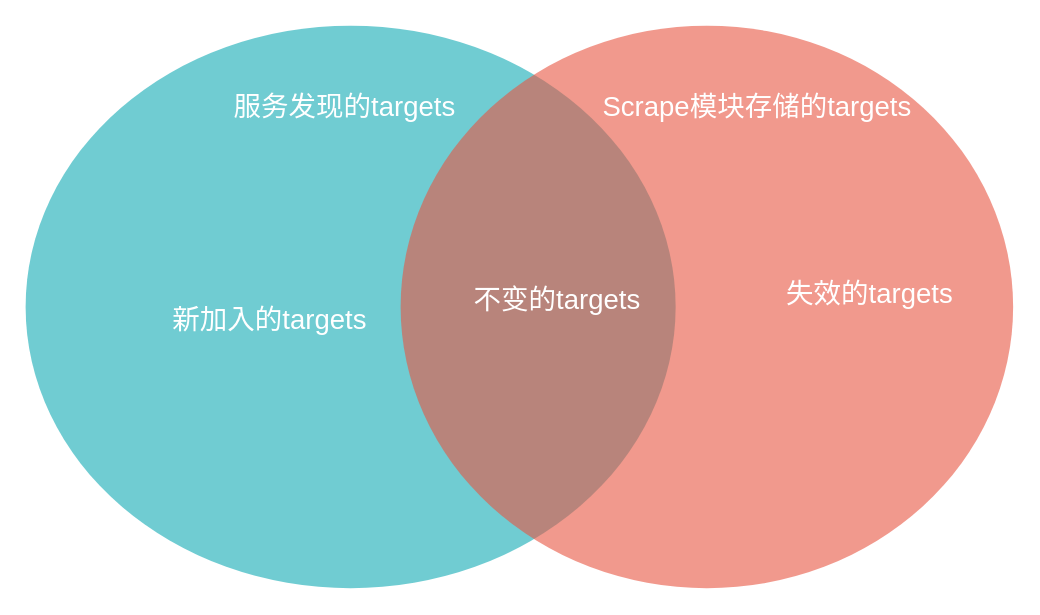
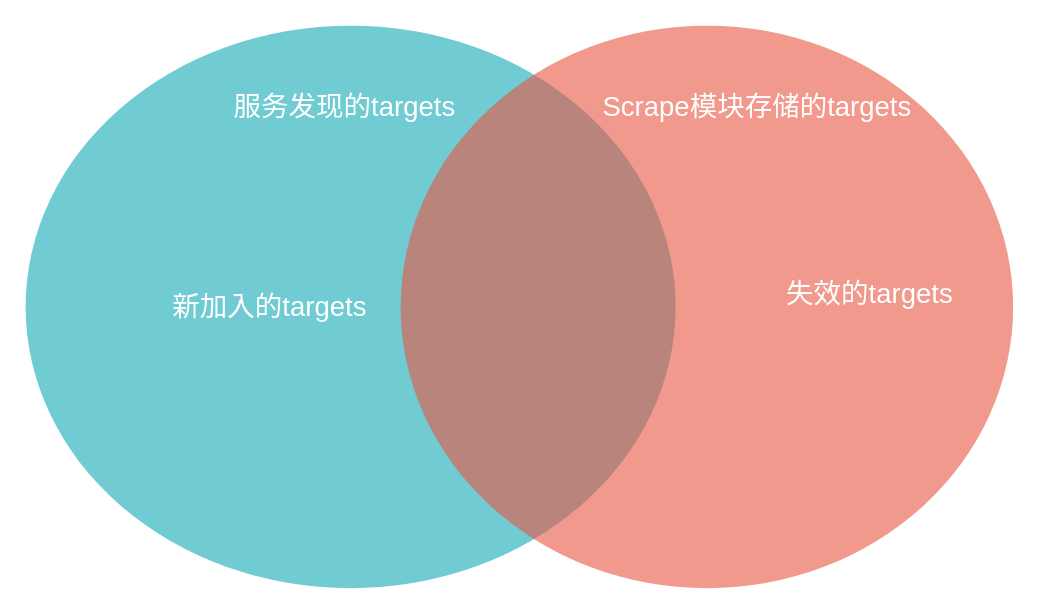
node "不变的targets": removed
node "新加入的targets": moved (269, 319) -> (269, 307)
